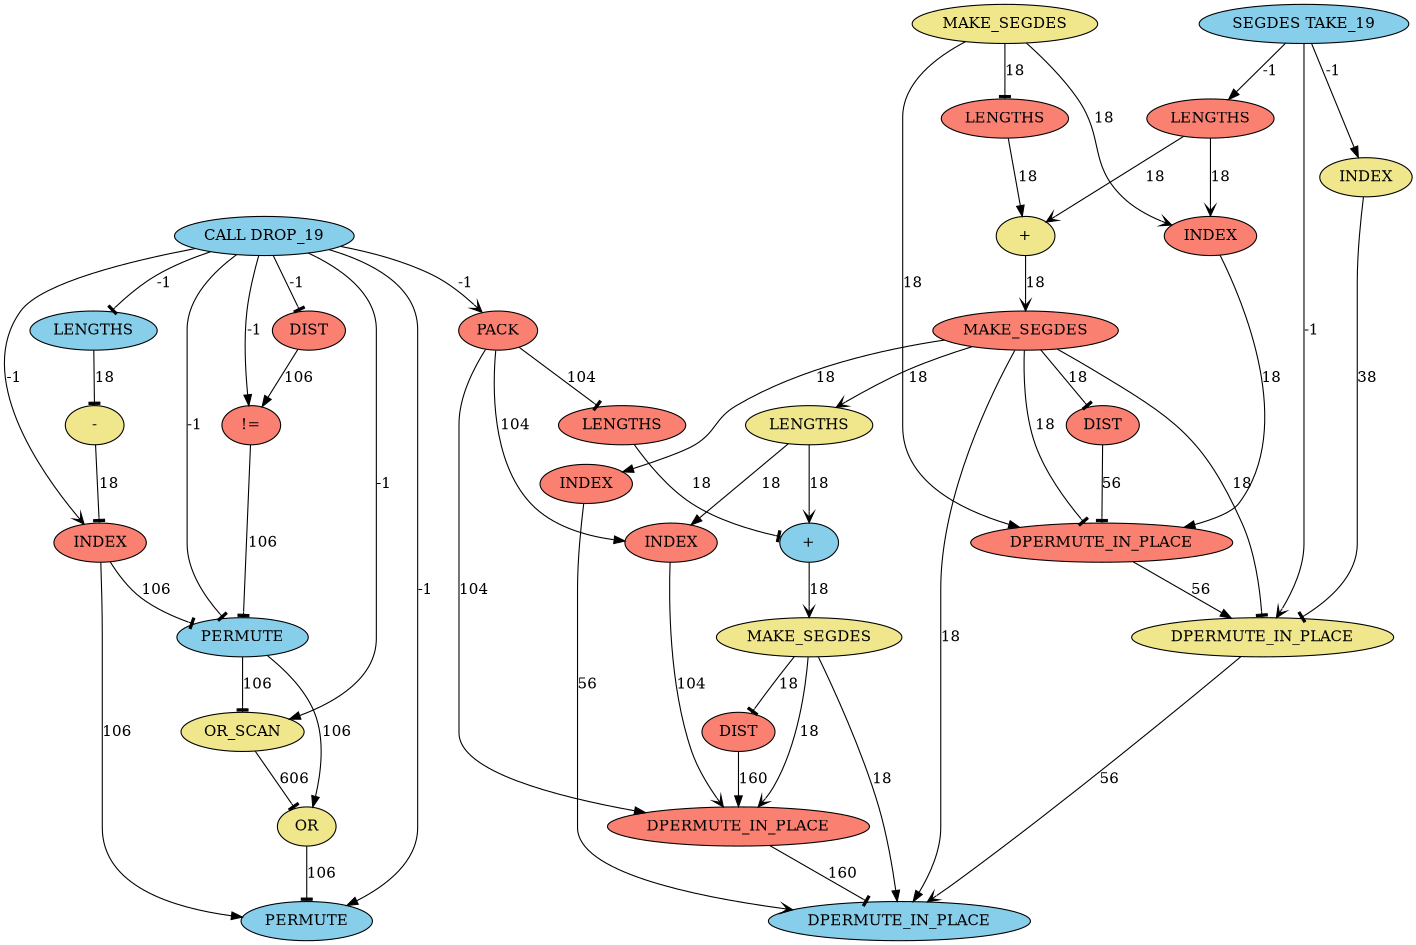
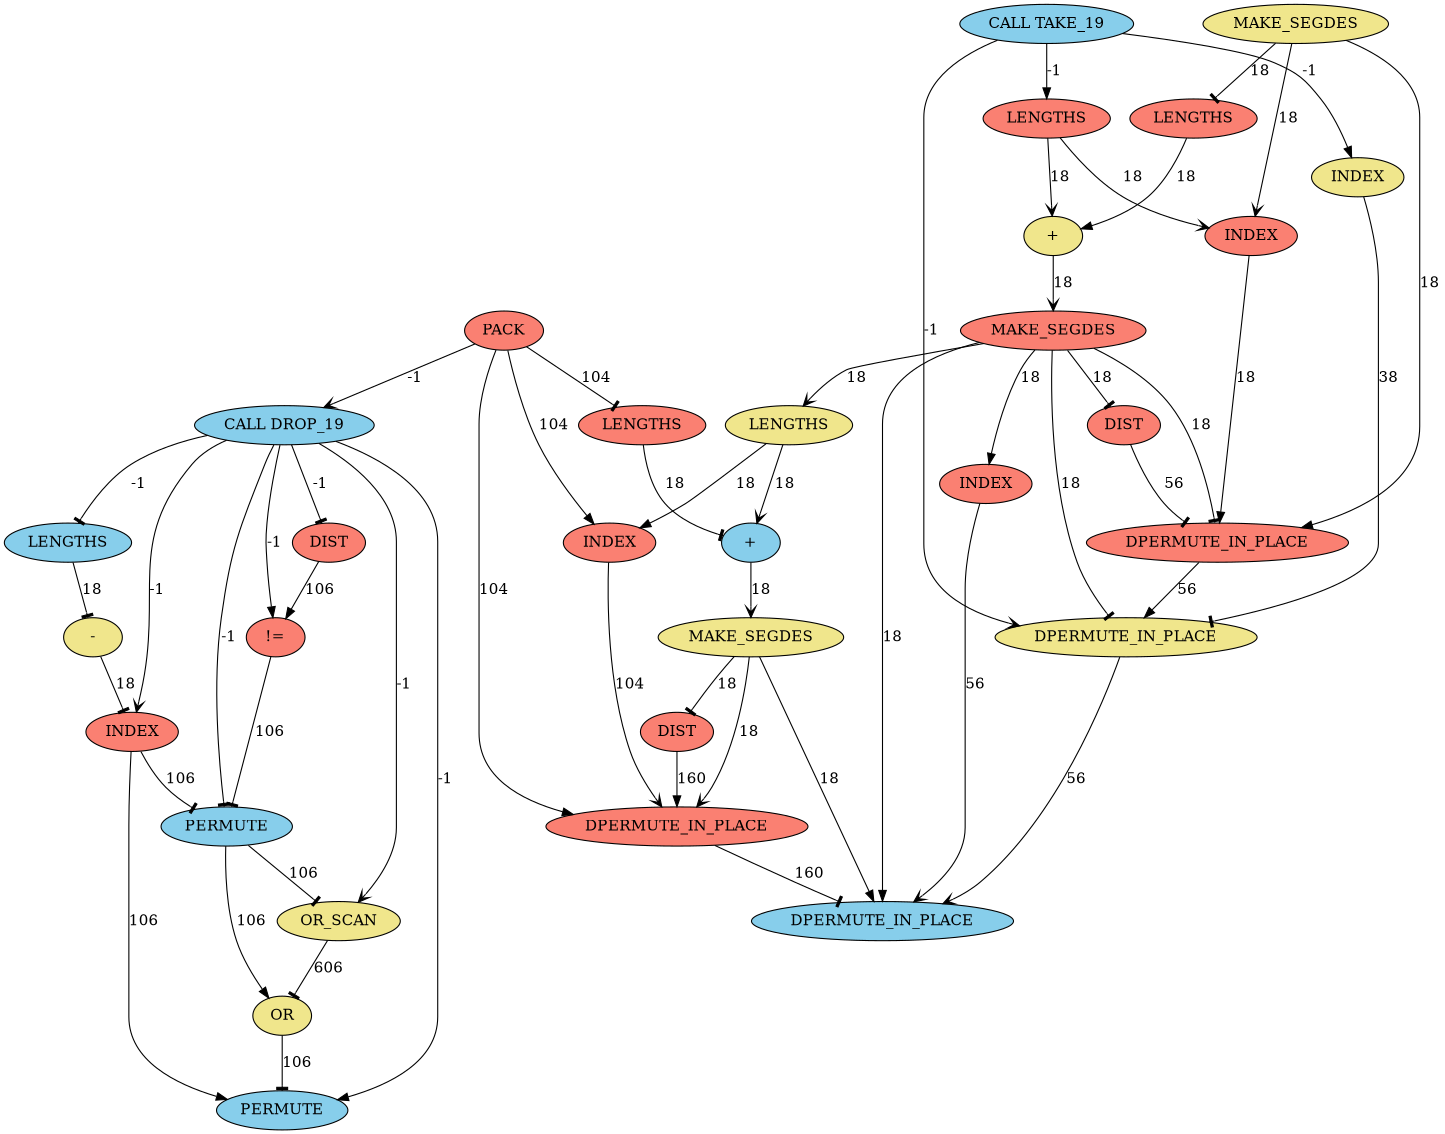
node "SEGDES TAKE_19": label "SEGDES TAKE_19" -> "CALL TAKE_19"
edge "CALL DROP_19" -> "PACK": reversed
edge "CALL DROP_19" -> "OR_SCAN": arrowhead normal -> vee
